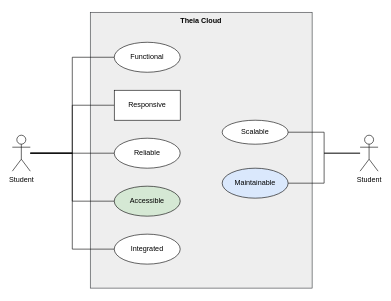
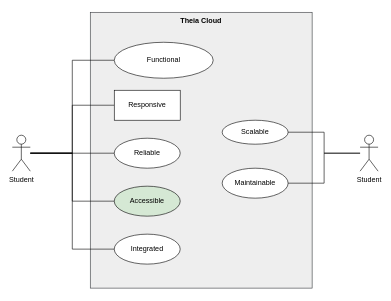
node "Functional": size 66x30 -> 99x36
node "Maintainable": fillcolor #dae8fc -> #ffffff
